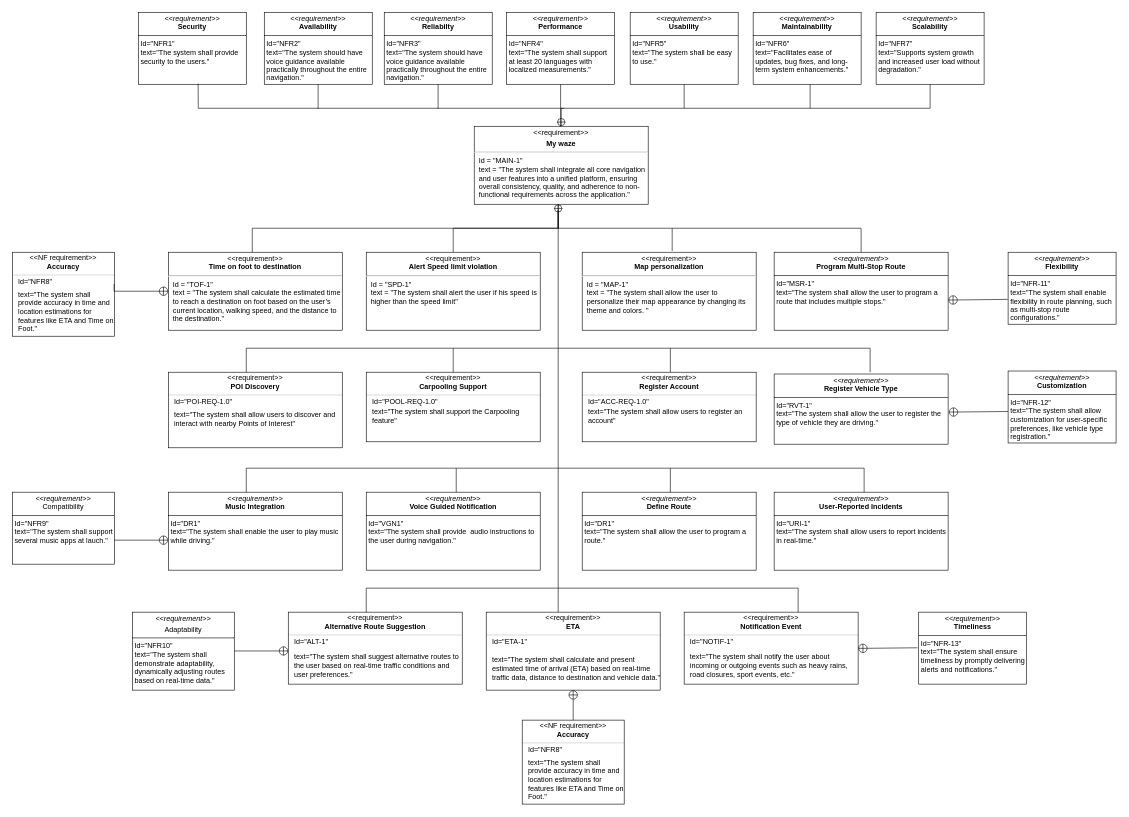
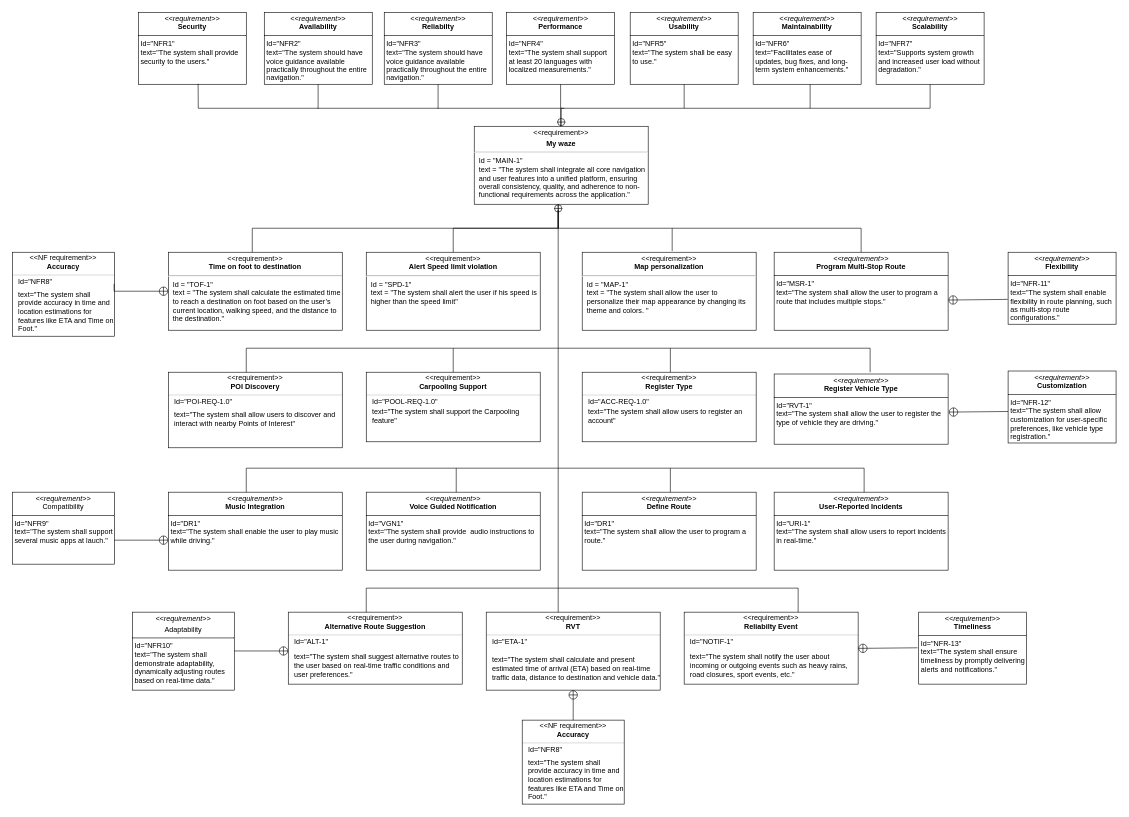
node "Register Account": label "Register Account" -> "Register Type"
node "ETA": label "ETA" -> "RVT"
node "Notification Event": label "Notification Event" -> "Reliabilty Event"
